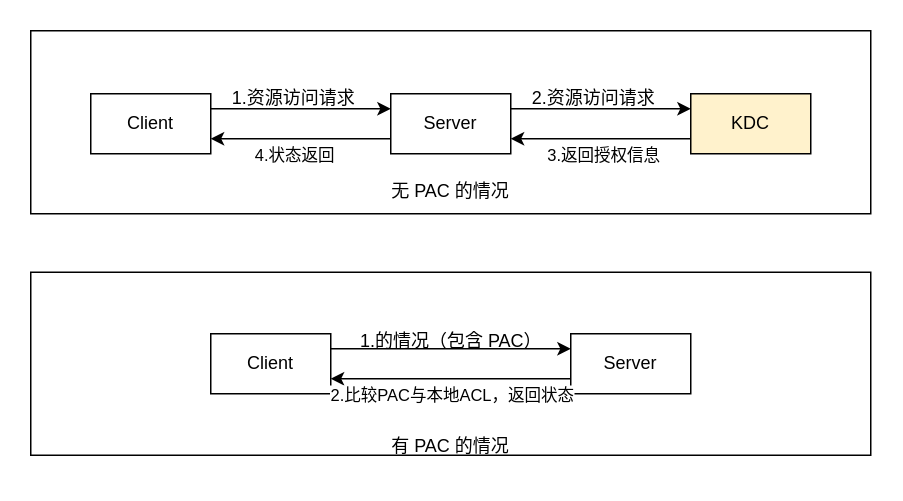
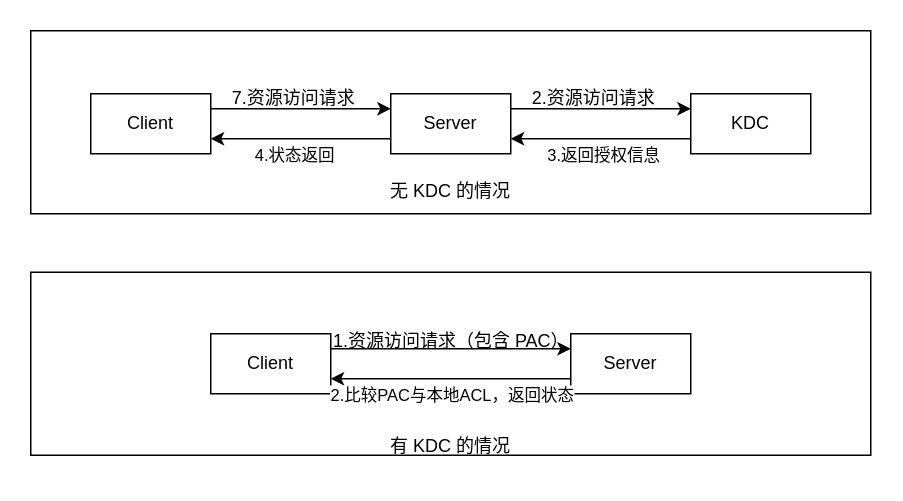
node "1.资源访问请求": label "1.资源访问请求" -> "7.资源访问请求"
node "KDC": fillcolor #fff2cc -> #ffffff
node "无 PAC 的情况": label "无 PAC 的情况" -> "无 KDC 的情况"
node "1.的情况（包含 PAC）": label "1.的情况（包含 PAC）" -> "1.资源访问请求（包含 PAC）"
node "有 PAC 的情况": label "有 PAC 的情况" -> "有 KDC 的情况"
